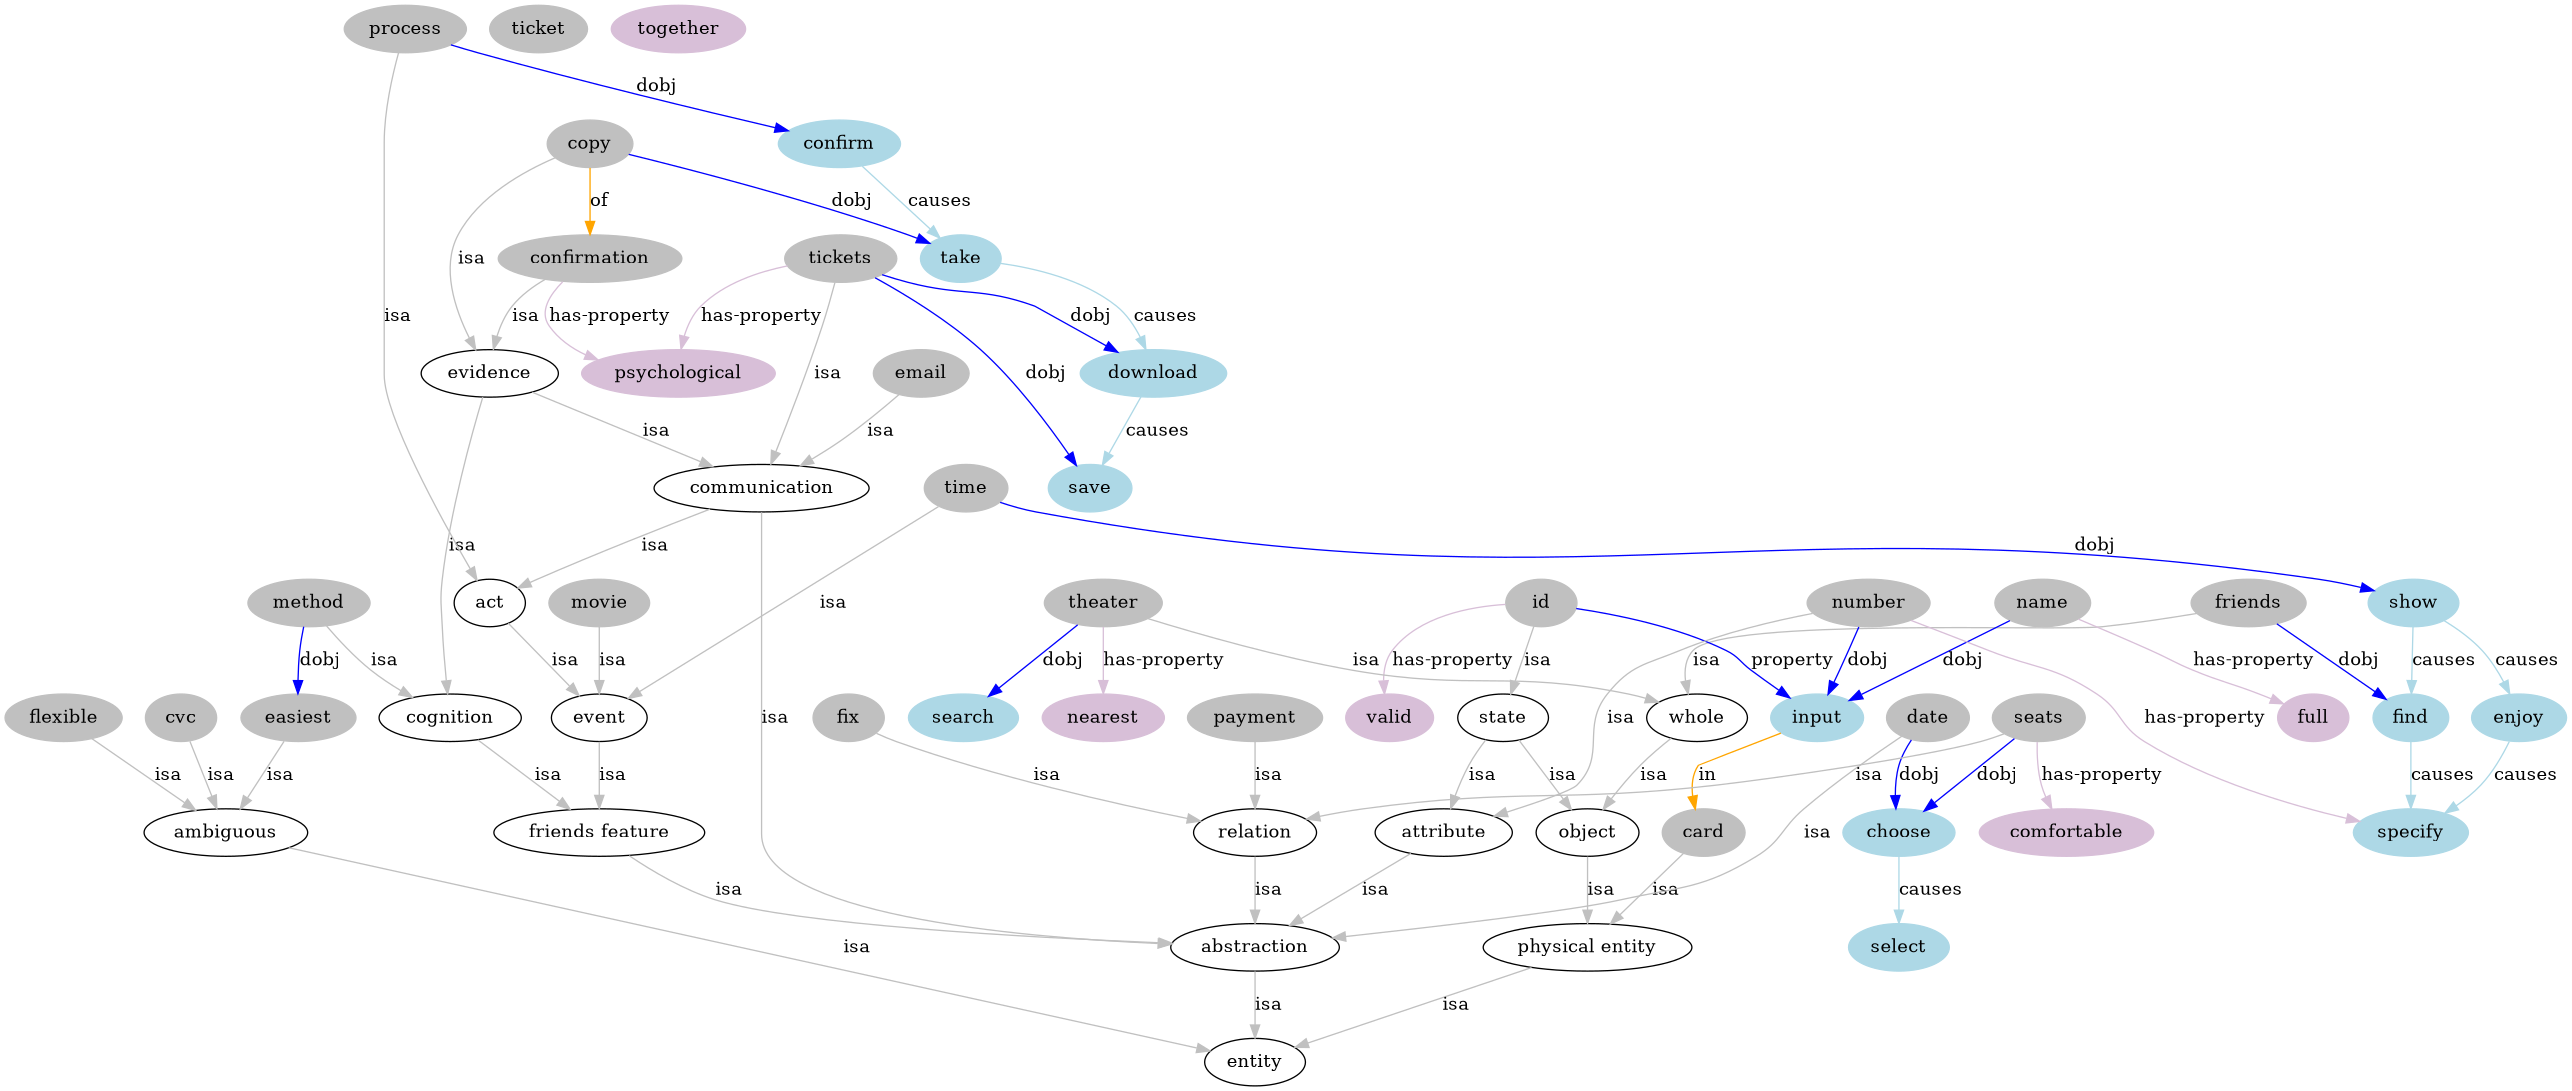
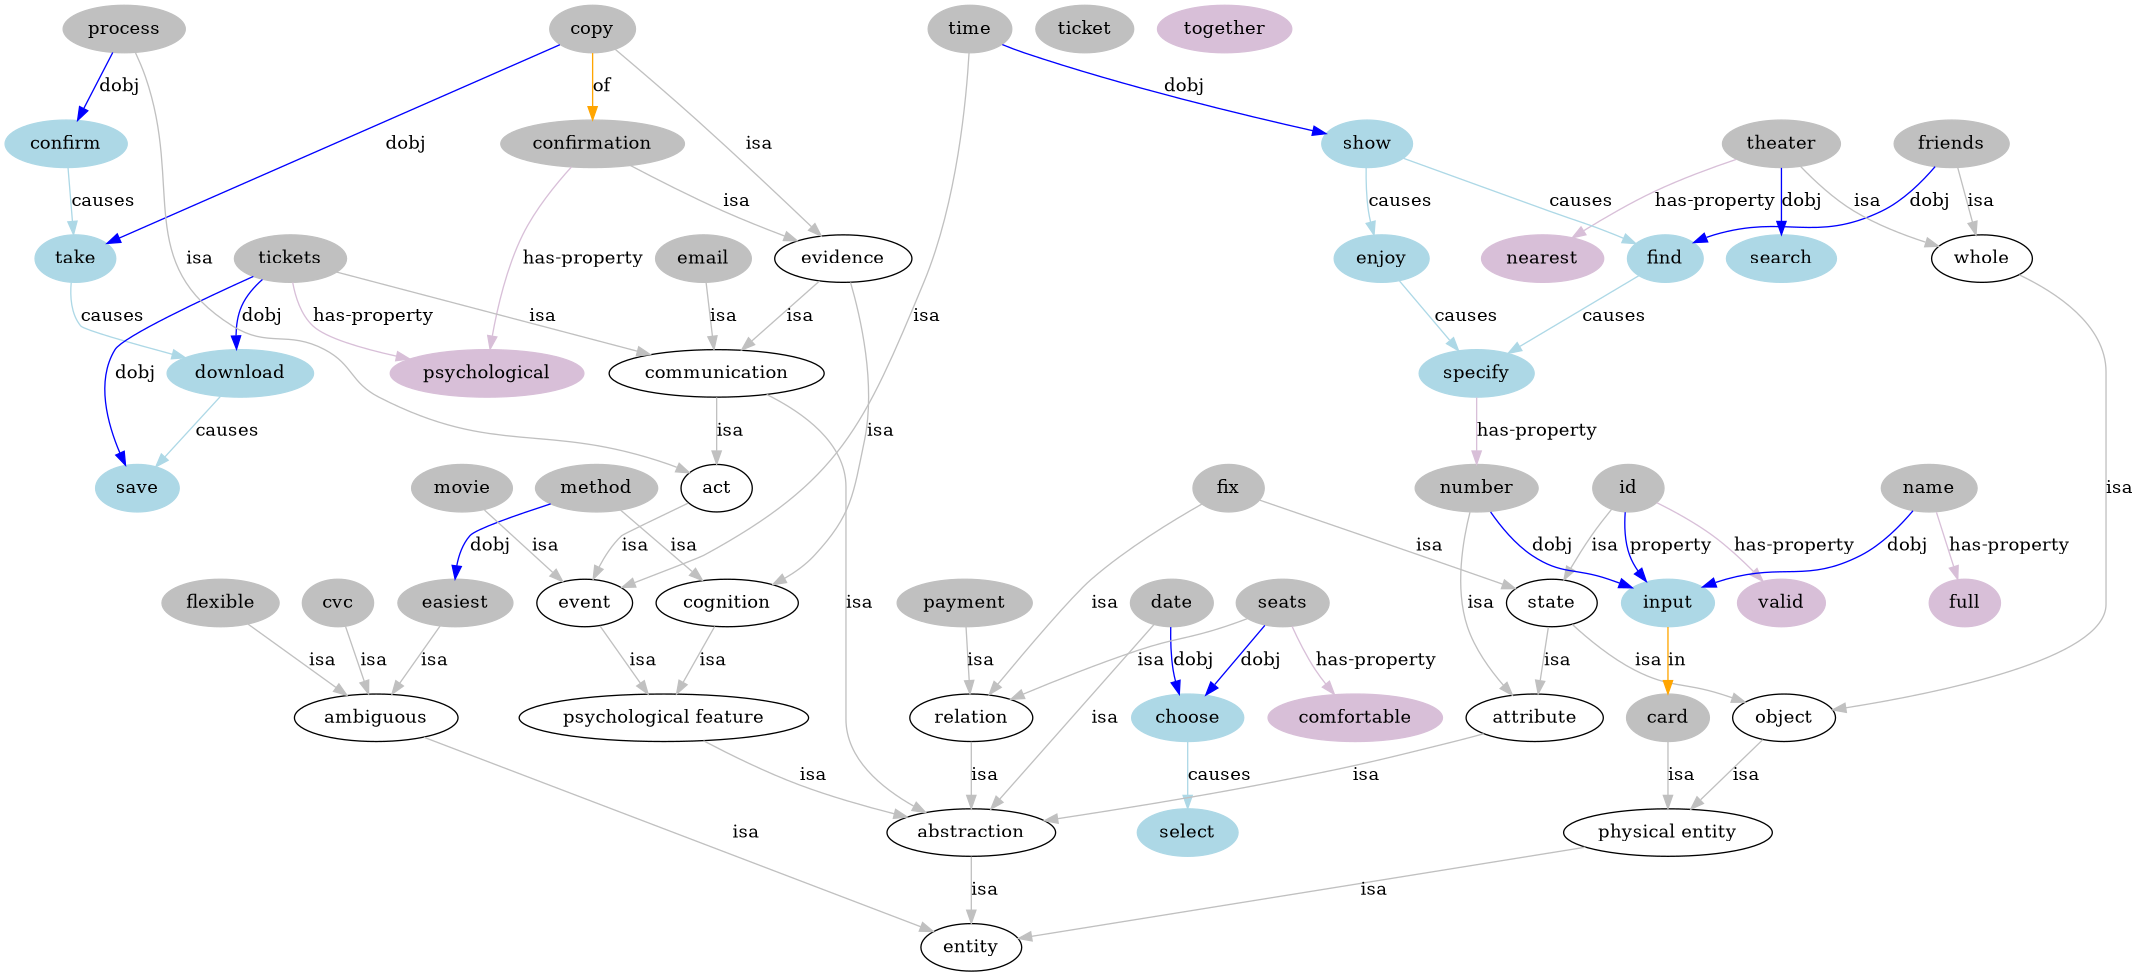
edge "fix" -> "state": added, label "isa"
edge "number" -> "specify": reversed
node "friends feature": label "friends feature" -> "psychological feature"
